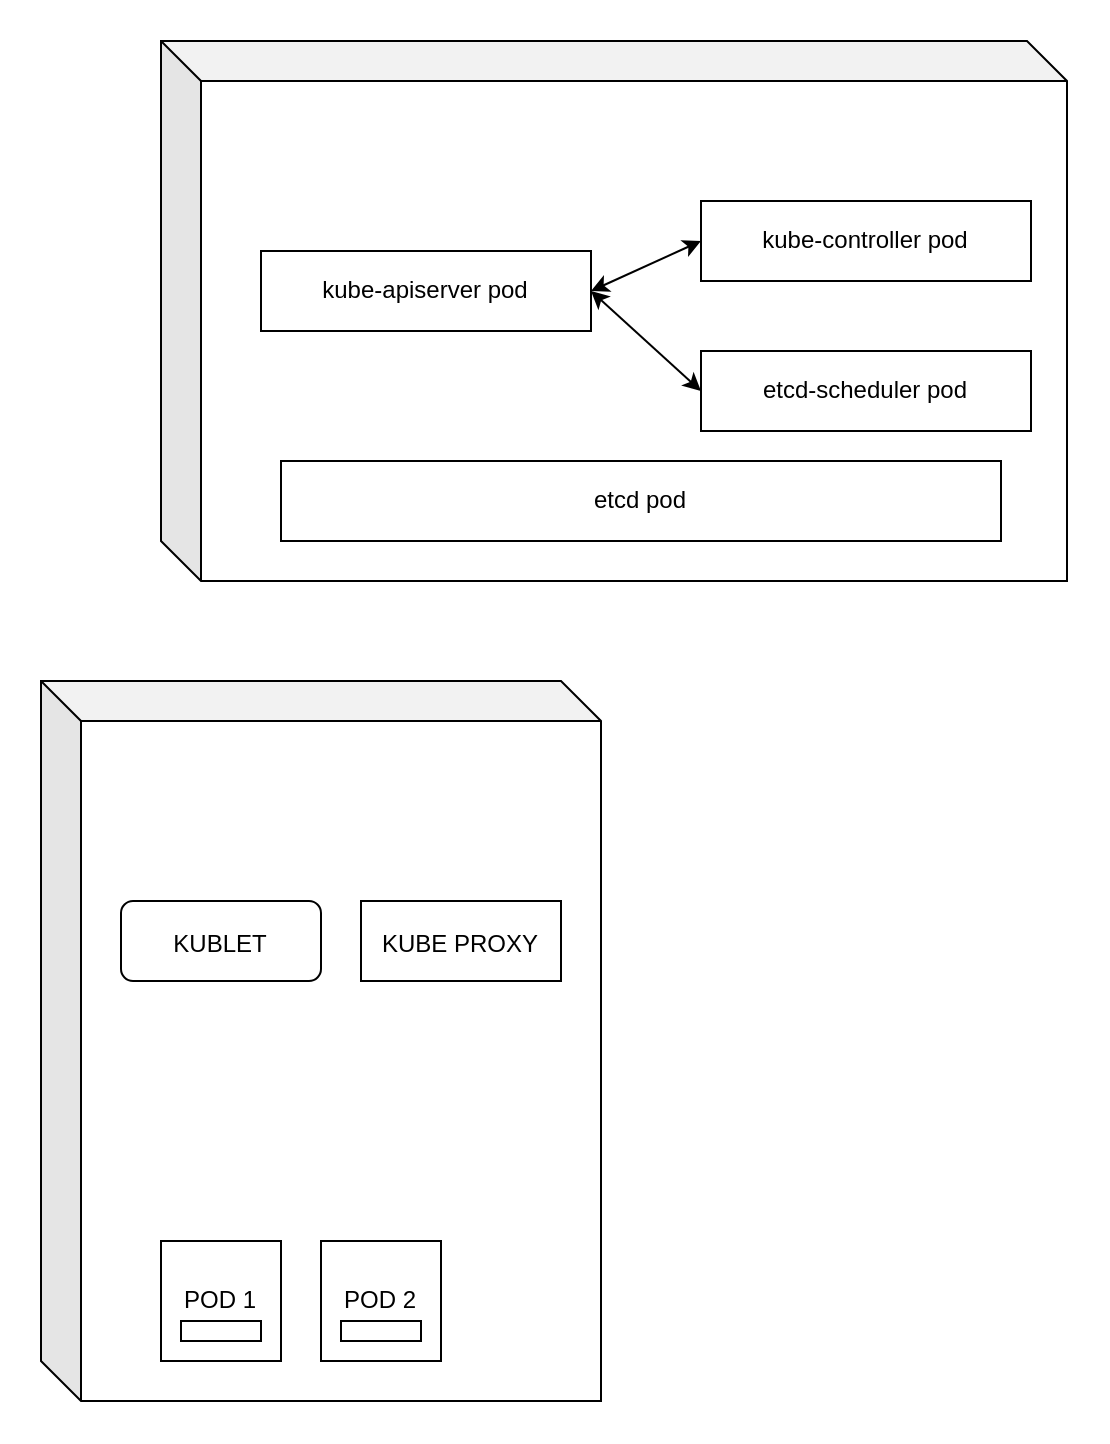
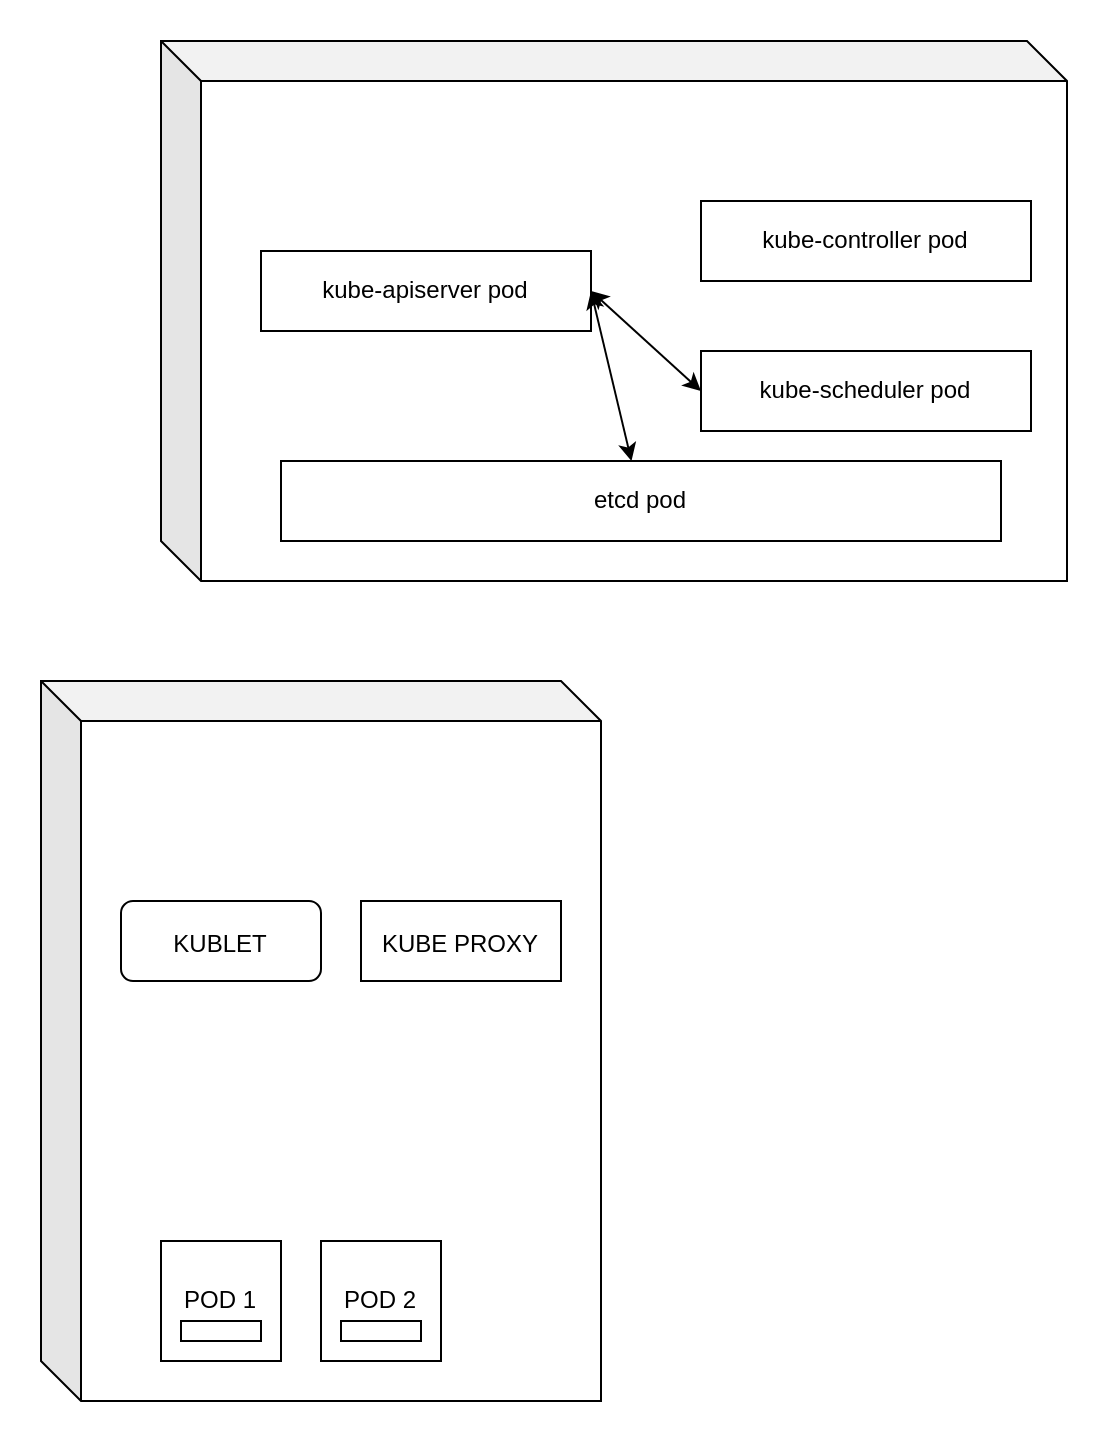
edge "kube-controller pod" -- "kube-apiserver pod": now "etcd pod" -- "kube-apiserver pod"
node "etcd-scheduler pod": label "etcd-scheduler pod" -> "kube-scheduler pod"
